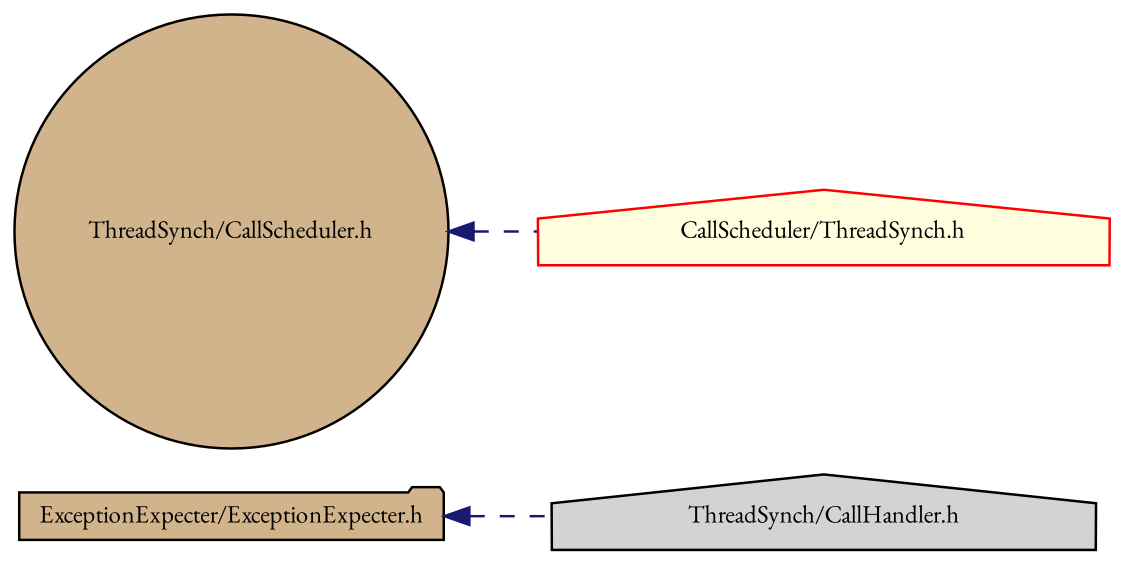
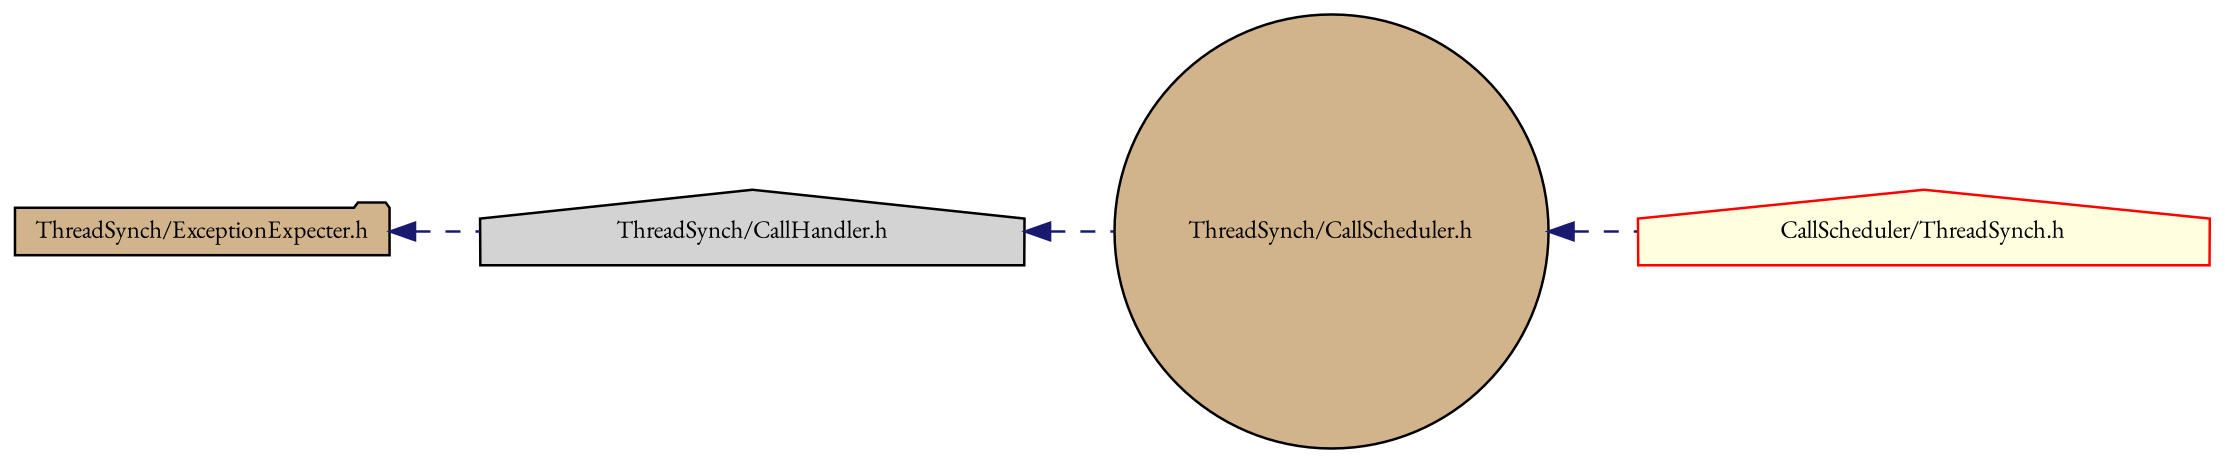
edge "ThreadSynch/CallScheduler.h" -> "ThreadSynch/CallHandler.h": added
node "ExceptionExpecter/ExceptionExpecter.h": label "ExceptionExpecter/ExceptionExpecter.h" -> "ThreadSynch/ExceptionExpecter.h"
